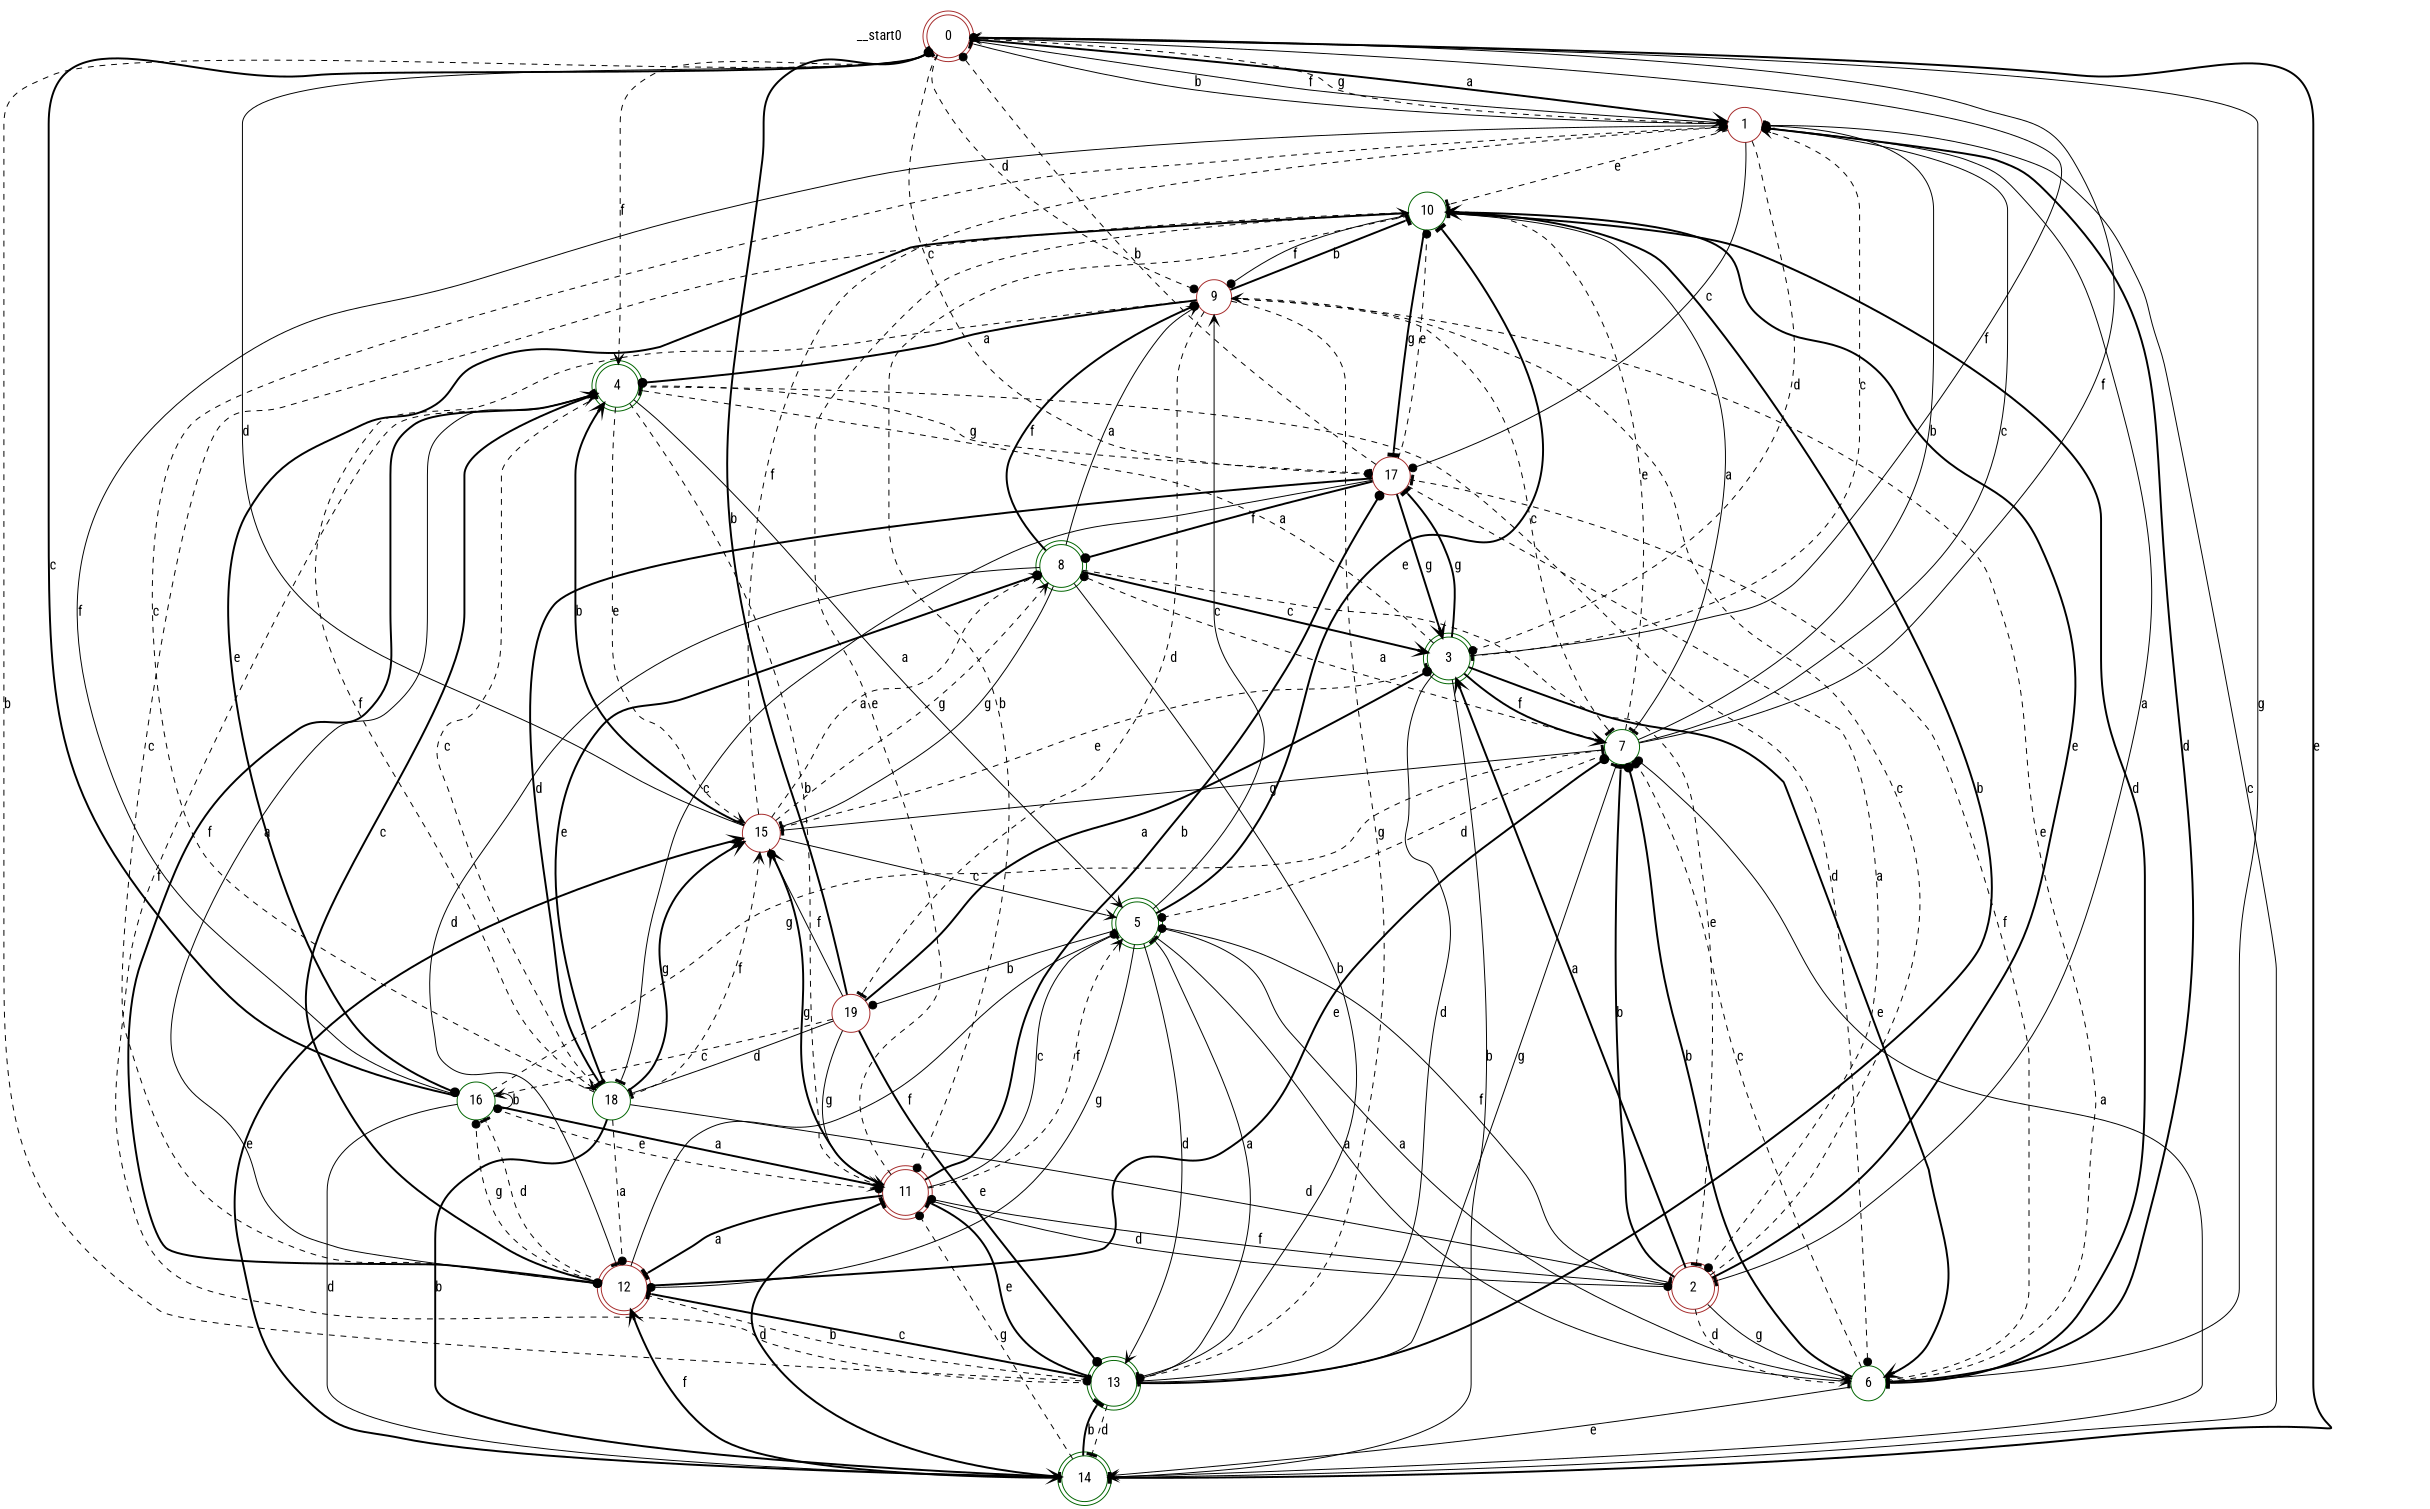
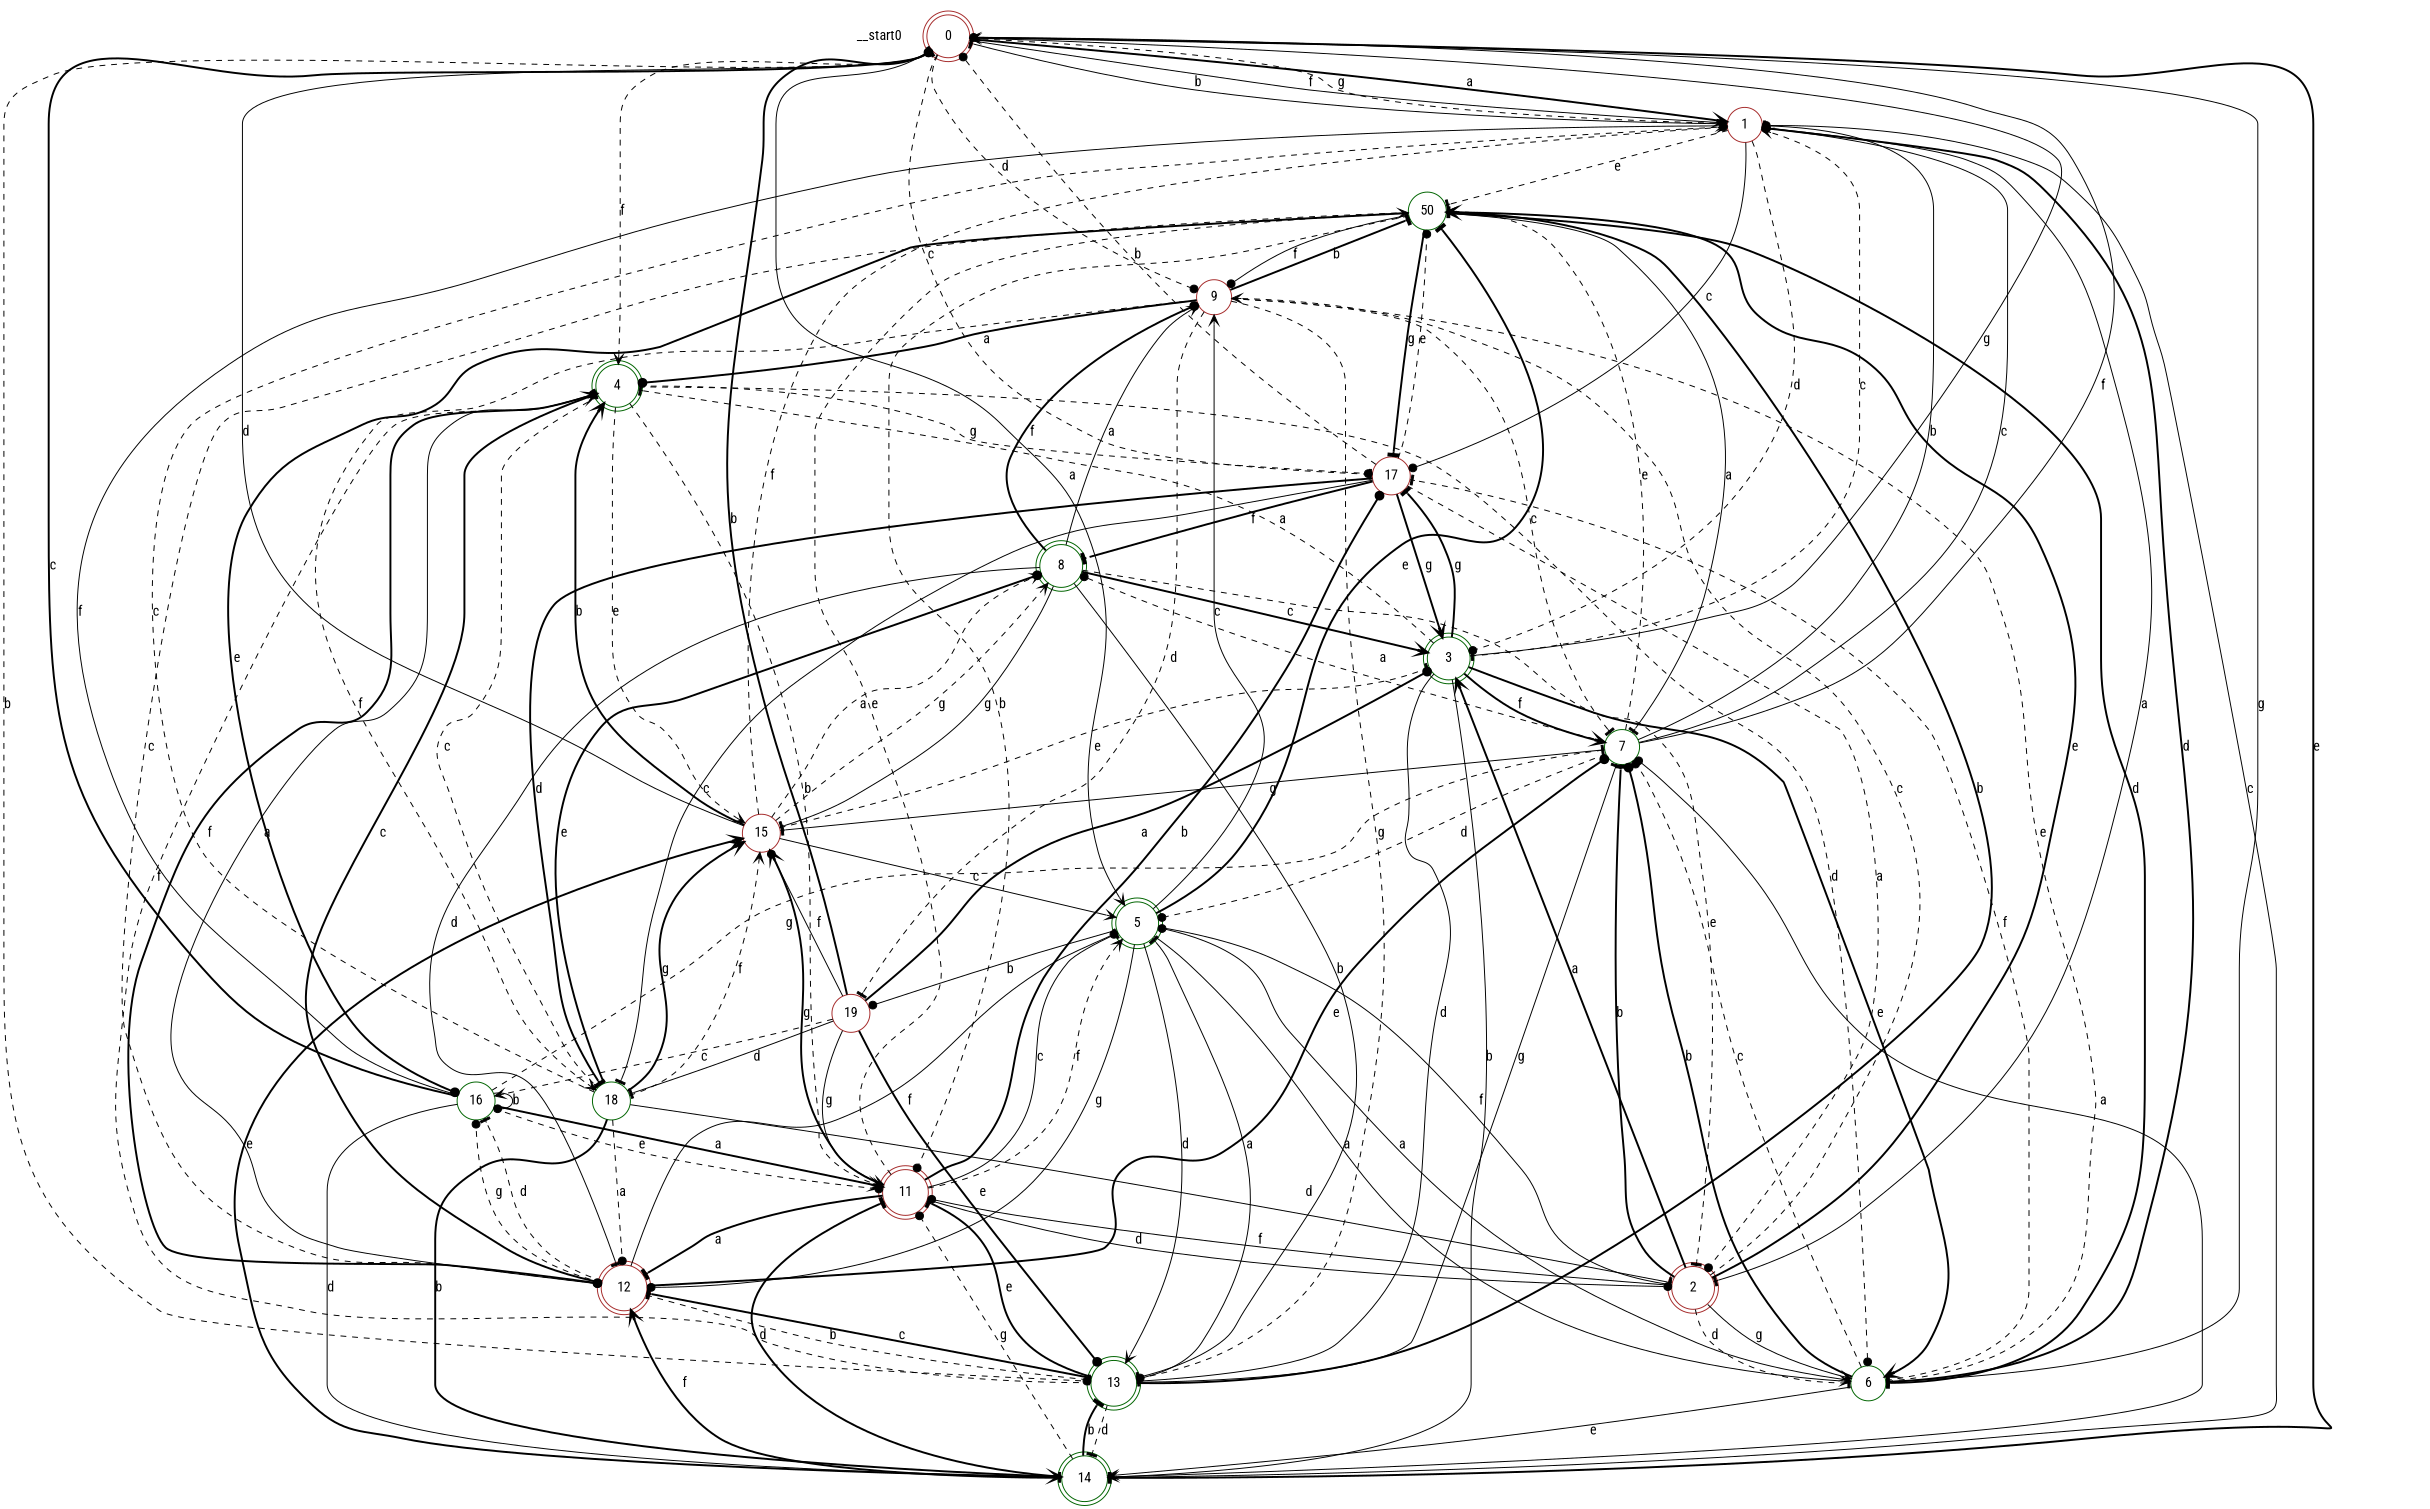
node "10": label "10" -> "50"
edge "0" -> "3": label "f" -> "g"
edge "17" -> "8": arrowhead dot -> tee
edge "4" -> "5": now "0" -> "5"
